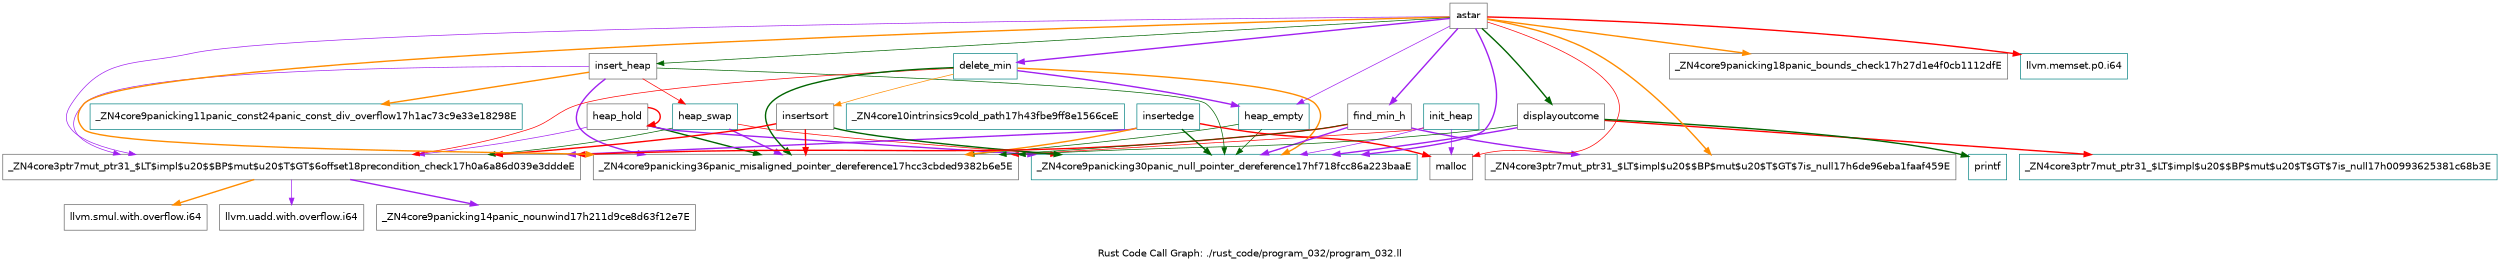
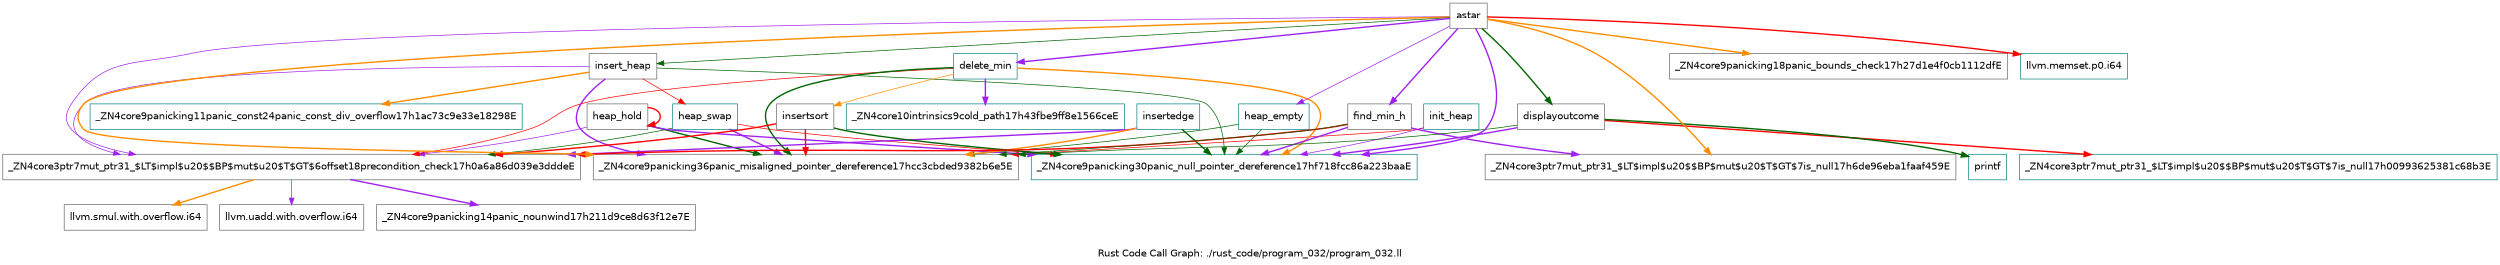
edge "delete_min" -> "heap_empty": now "delete_min" -> "_ZN4core10intrinsics9cold_path17h43fbe9ff8e1566ceE"
node "malloc": removed
